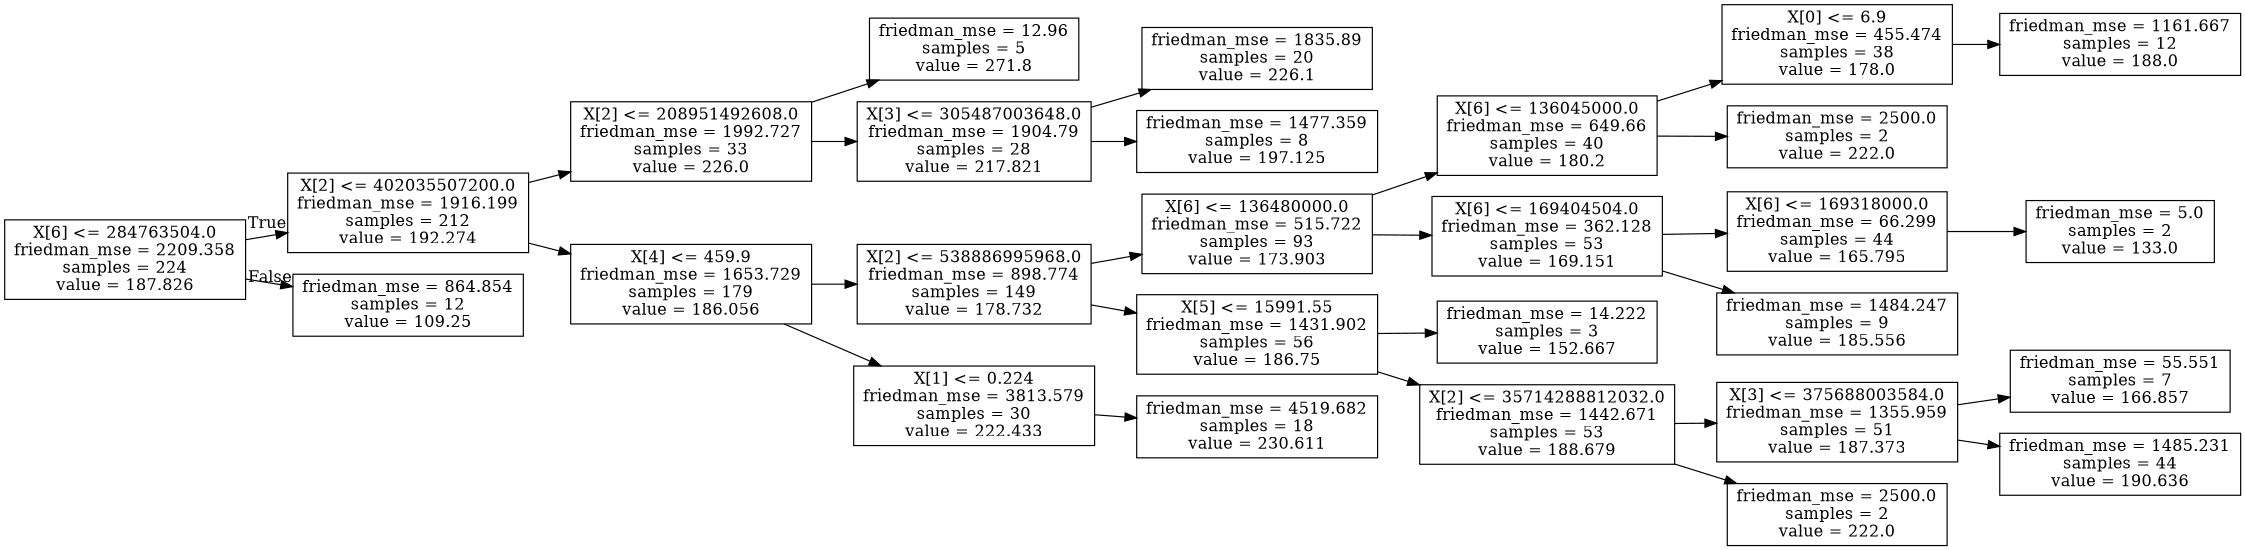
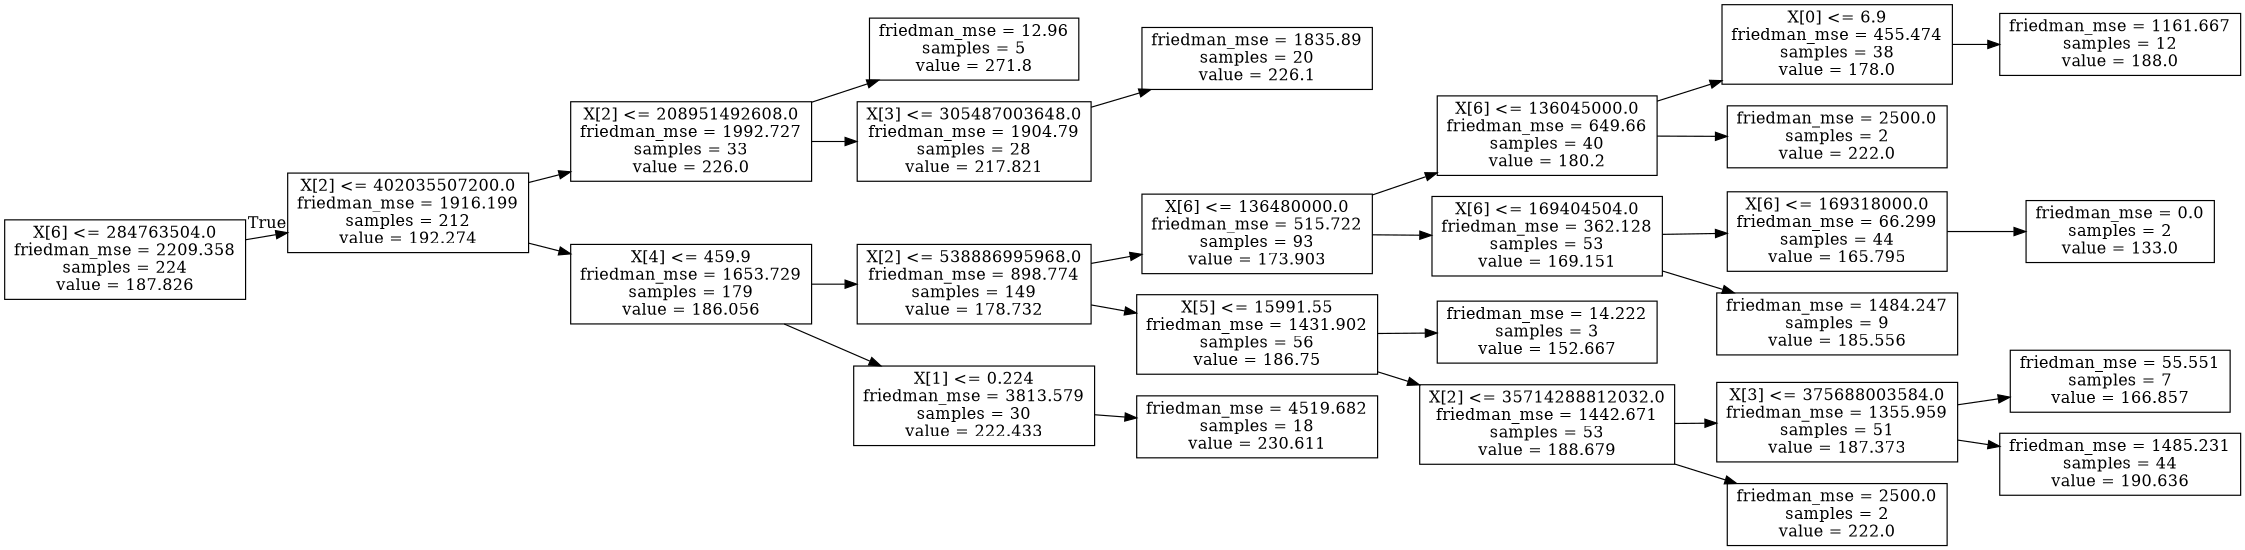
node "friedman_mse = 1477.359 samples = 8 value = 197.125": removed
node "friedman_mse = 5.0 samples = 2 value = 133.0": label "friedman_mse = 5.0 samples = 2 value = 133.0" -> "friedman_mse = 0.0 samples = 2 value = 133.0"
node "friedman_mse = 864.854 samples = 12 value = 109.25": removed
